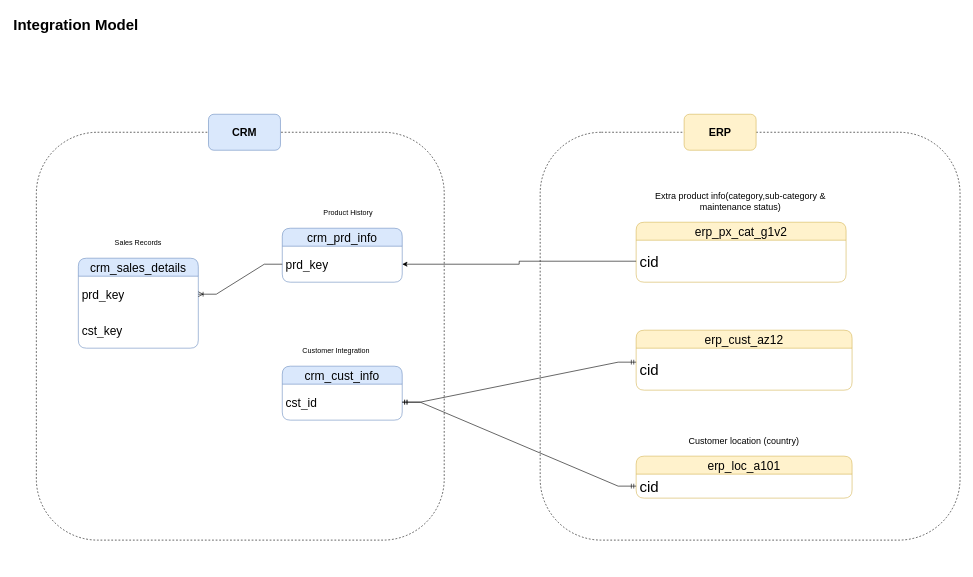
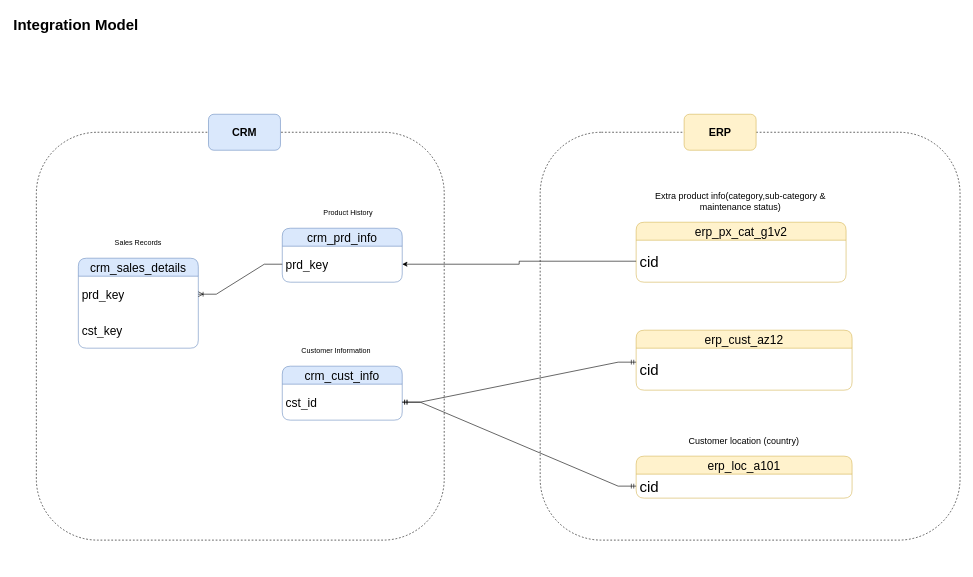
node "Customer Integration": label "Customer Integration" -> "Customer Information"
